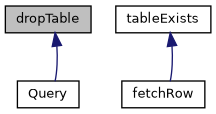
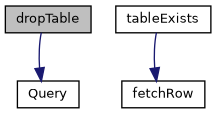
edge "Query" -> "dropTable": reversed
edge "fetchRow" -> "tableExists": reversed
